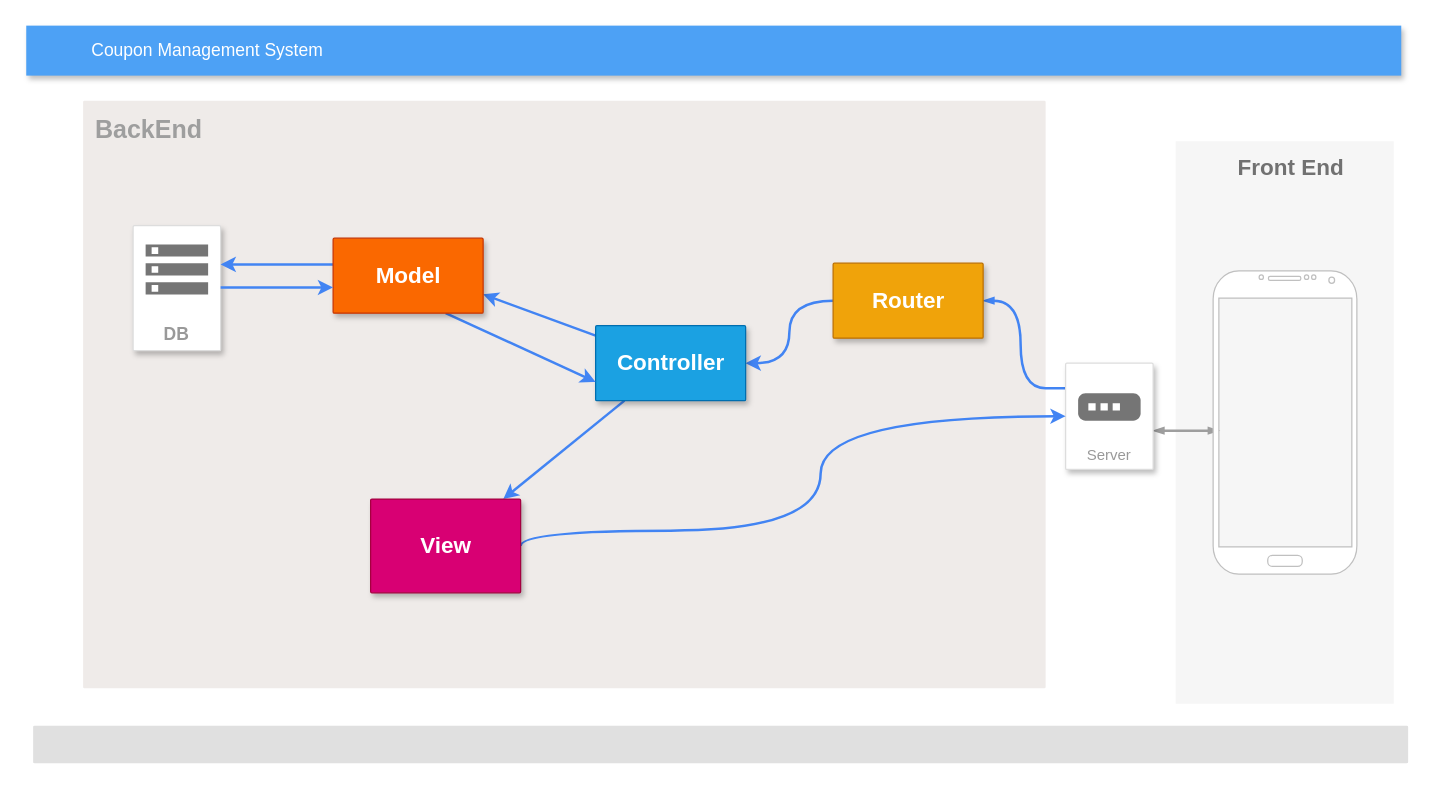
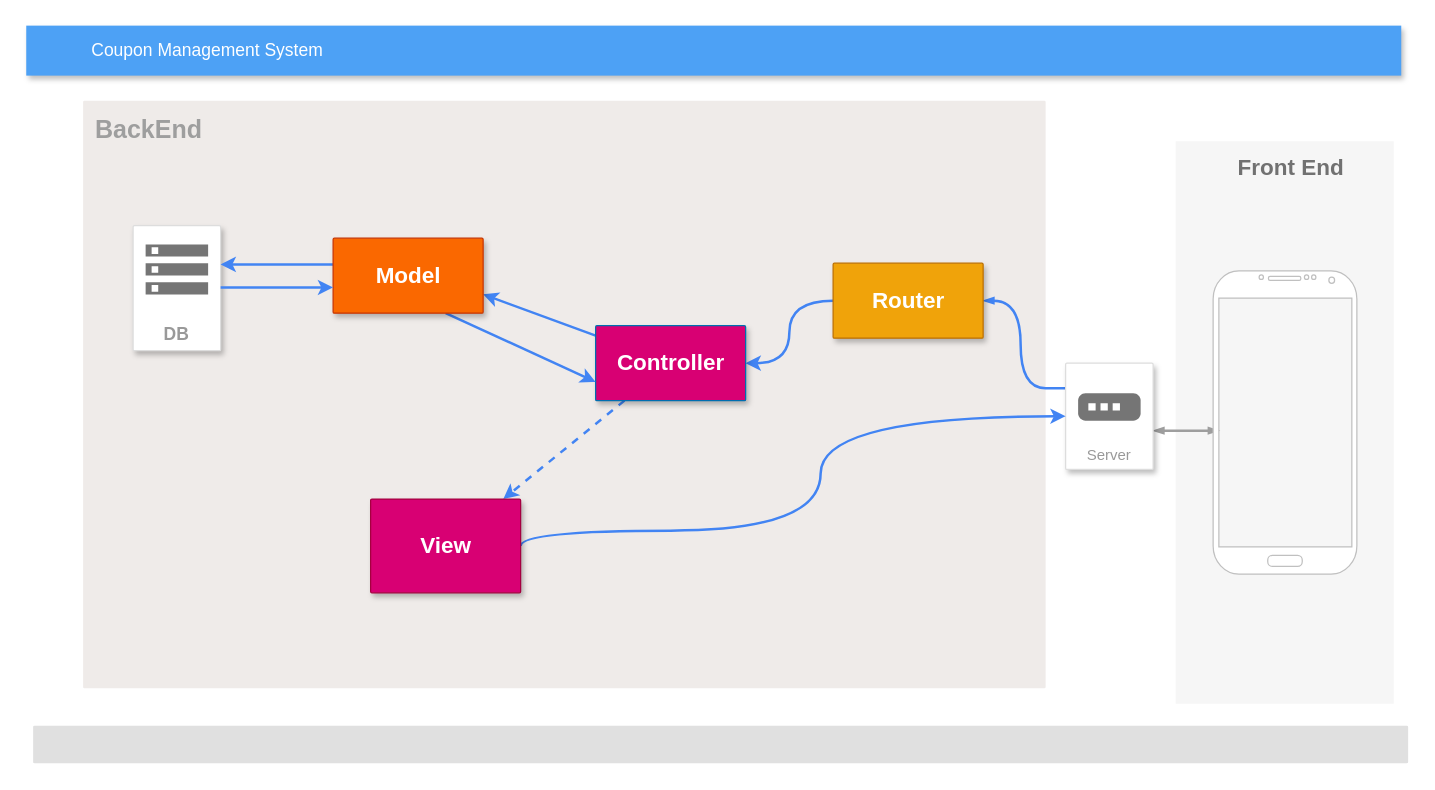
node "Controller": fillcolor #1ba1e2 -> #d80073
edge "Controller" -> "View": style solid -> dashed
